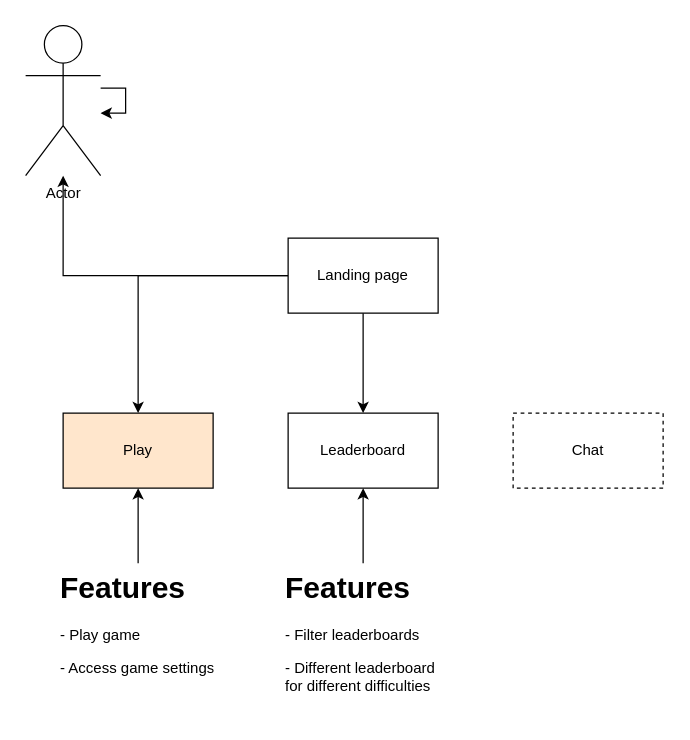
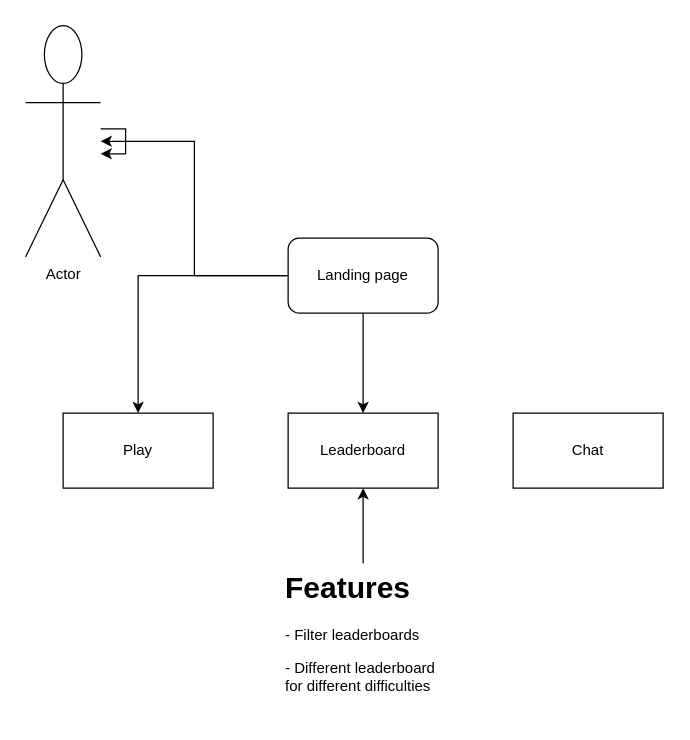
node "Actor": size 75x150 -> 75x231
node "Landing page": shape rectangle -> rounded rectangle
node "Play": fillcolor #ffe6cc -> #ffffff
node "Chat": style dashed -> solid
edge "Features- Play game - Access game settings" -> "Play": removed
node "Features- Play game - Access game settings": removed
